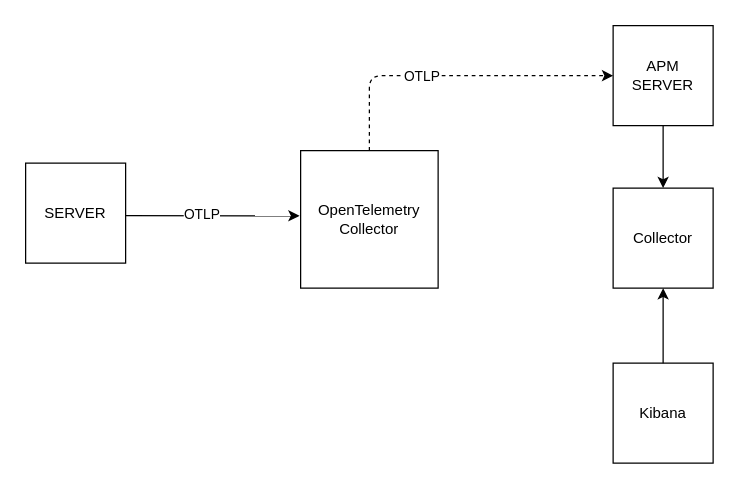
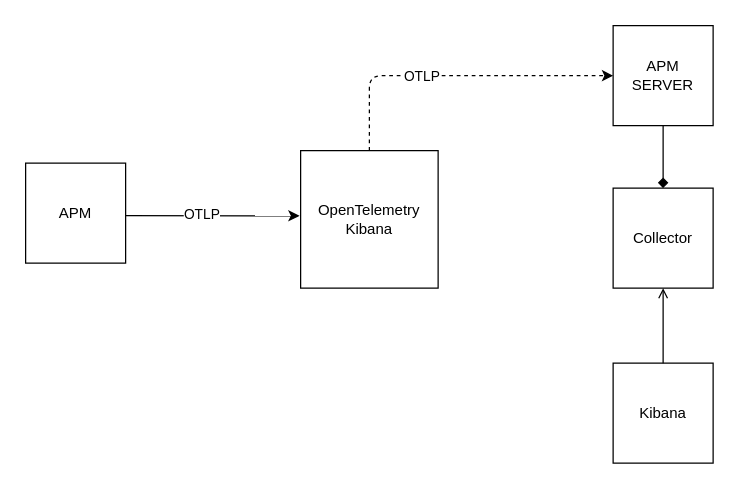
edge "APM SERVER" -> "Collector": arrowhead classic -> diamond
node "SERVER": label "SERVER" -> "APM"
node "OpenTelemetry Collector": label "OpenTelemetry Collector" -> "OpenTelemetry Kibana"
edge "Kibana" -> "Collector": arrowhead classic -> open
